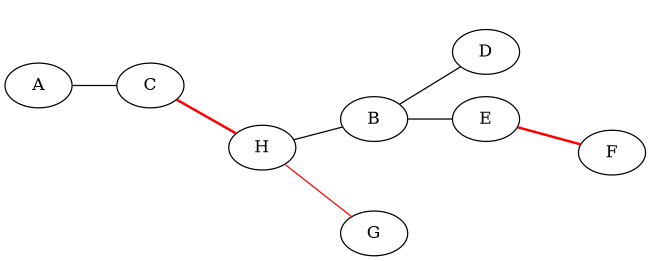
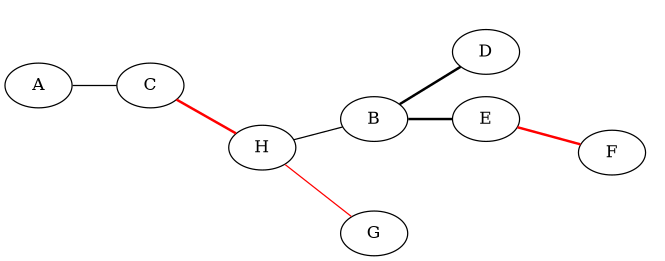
edge "D" -- "B": style solid -> bold
edge "B" -- "E": style solid -> bold
